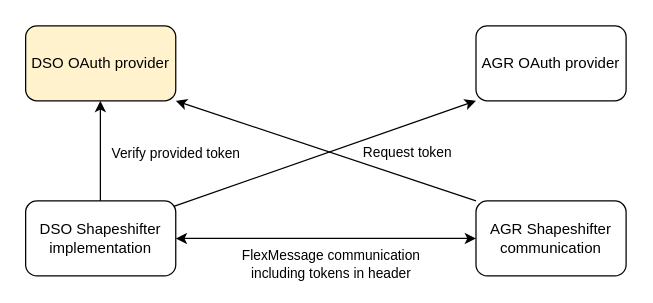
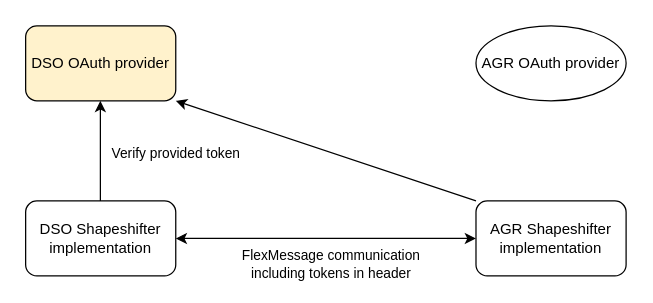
node "AGR OAuth provider": shape rounded rectangle -> ellipse
edge "DSO Shapeshifter implementation" -> "AGR OAuth provider": removed, label "Request token"
node "AGR Shapeshifter communication": label "AGR Shapeshifter communication" -> "AGR Shapeshifter implementation"
